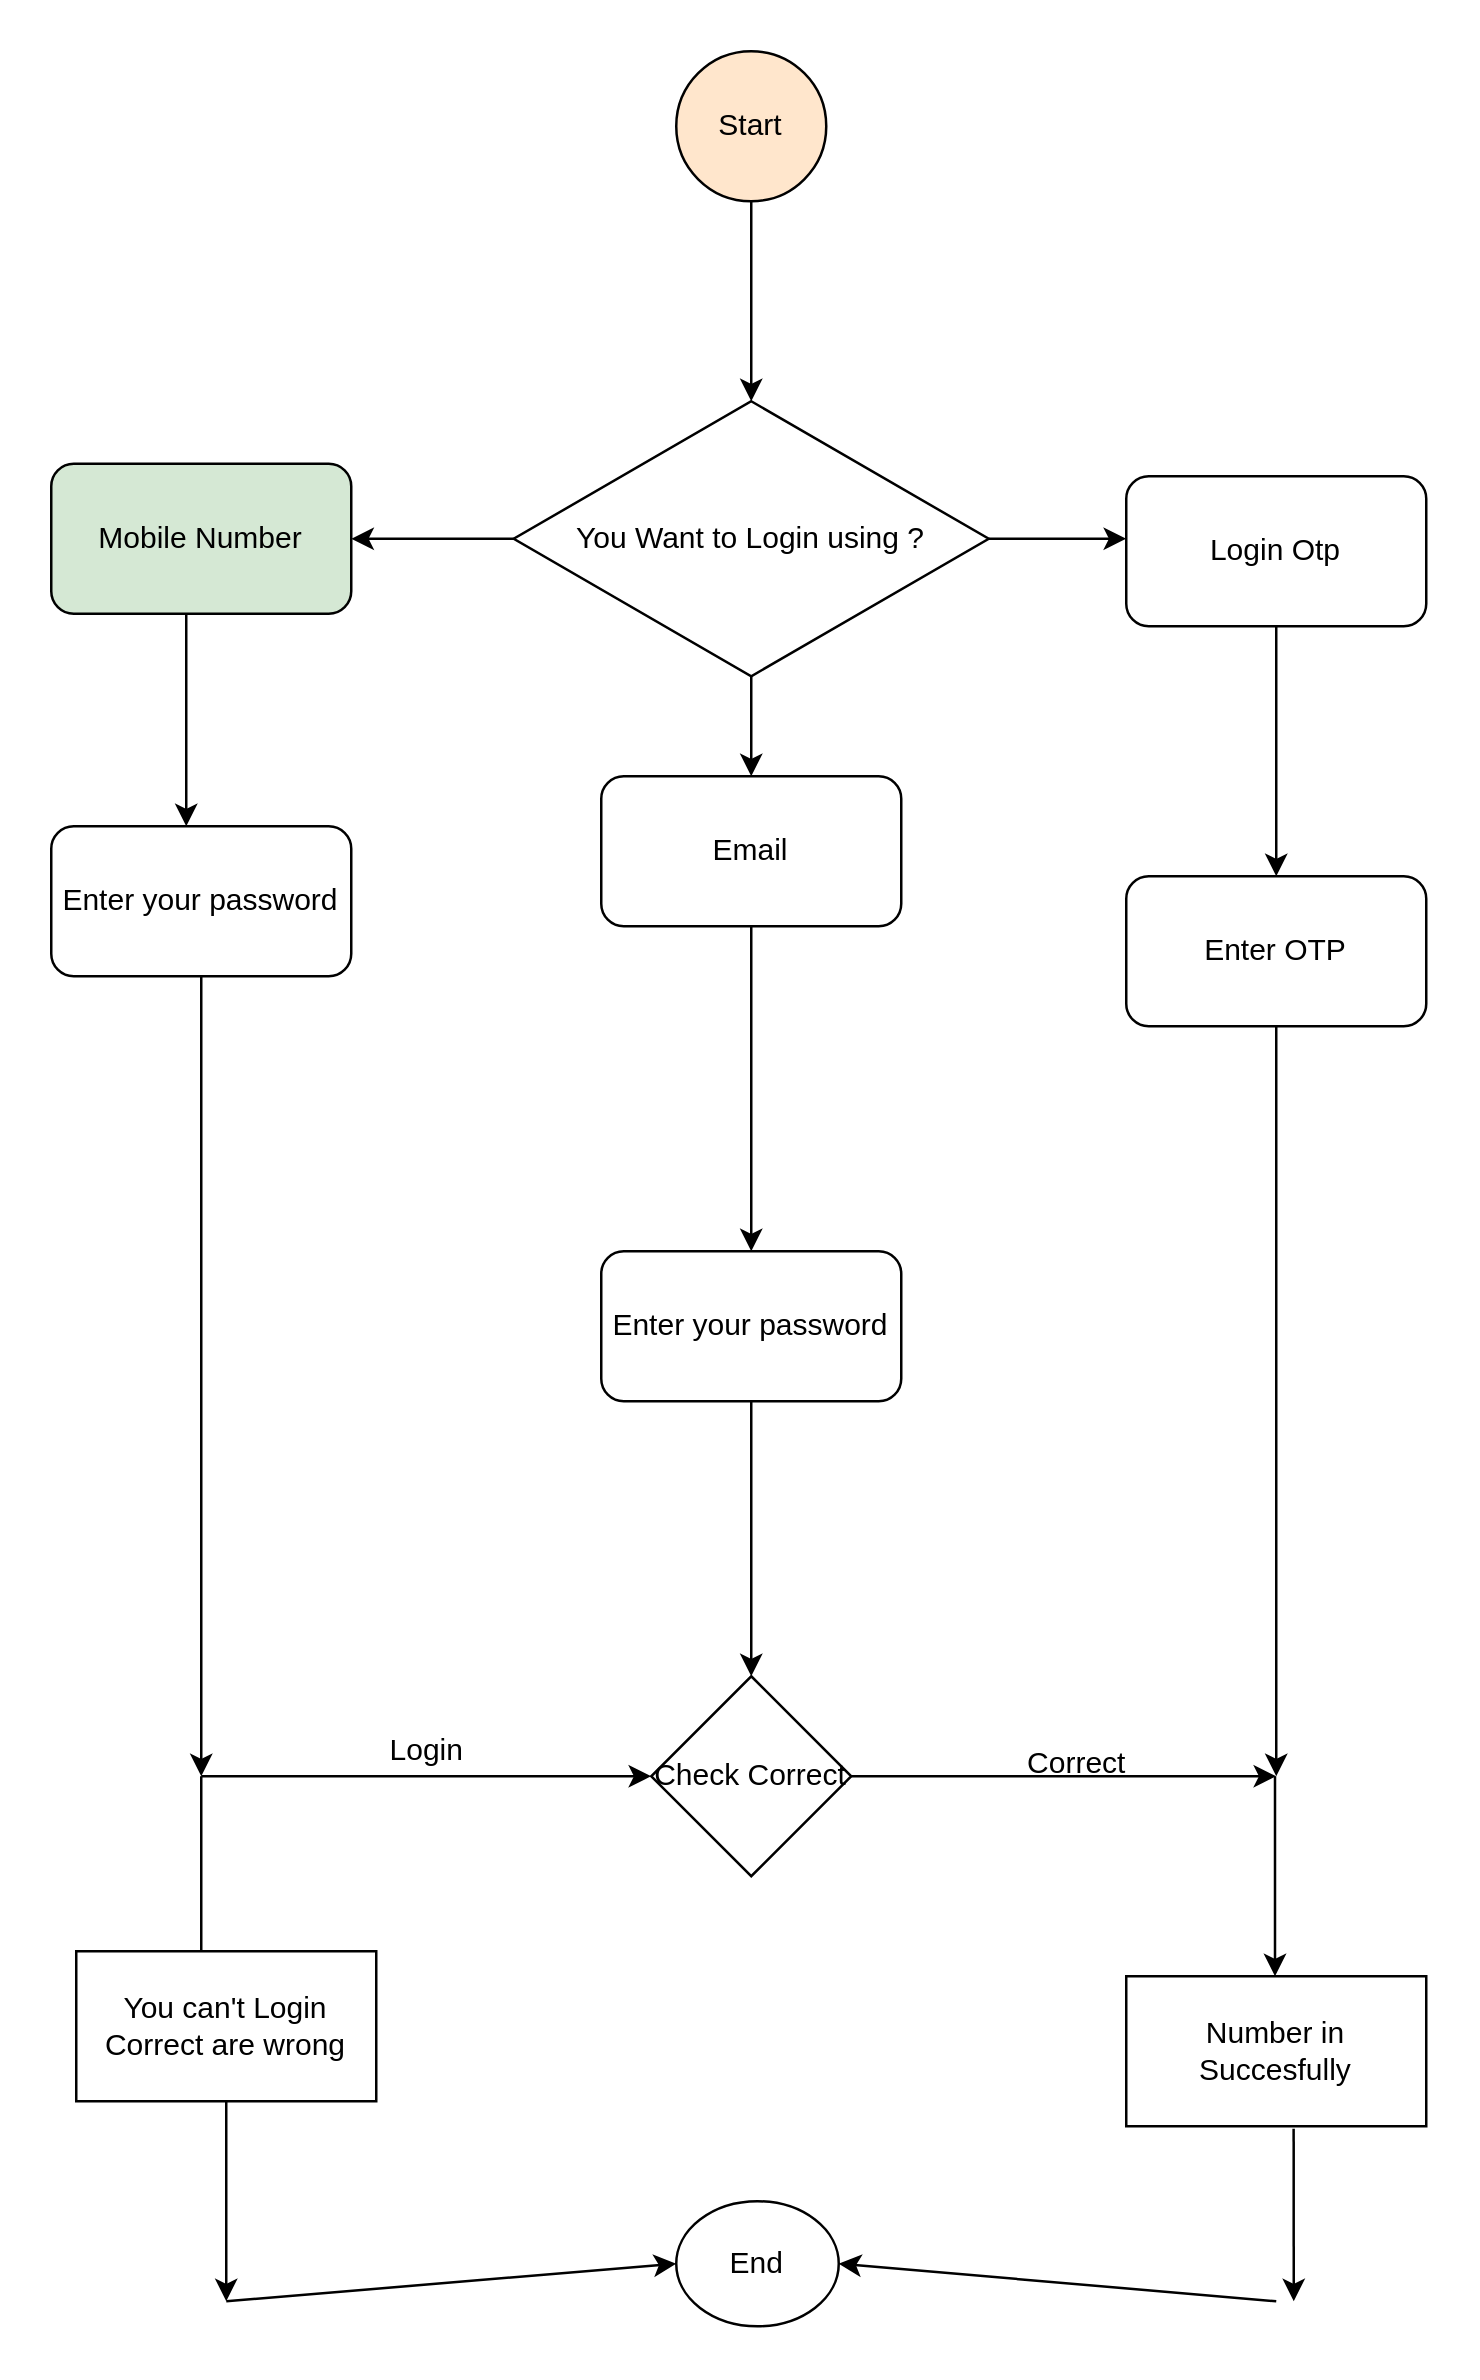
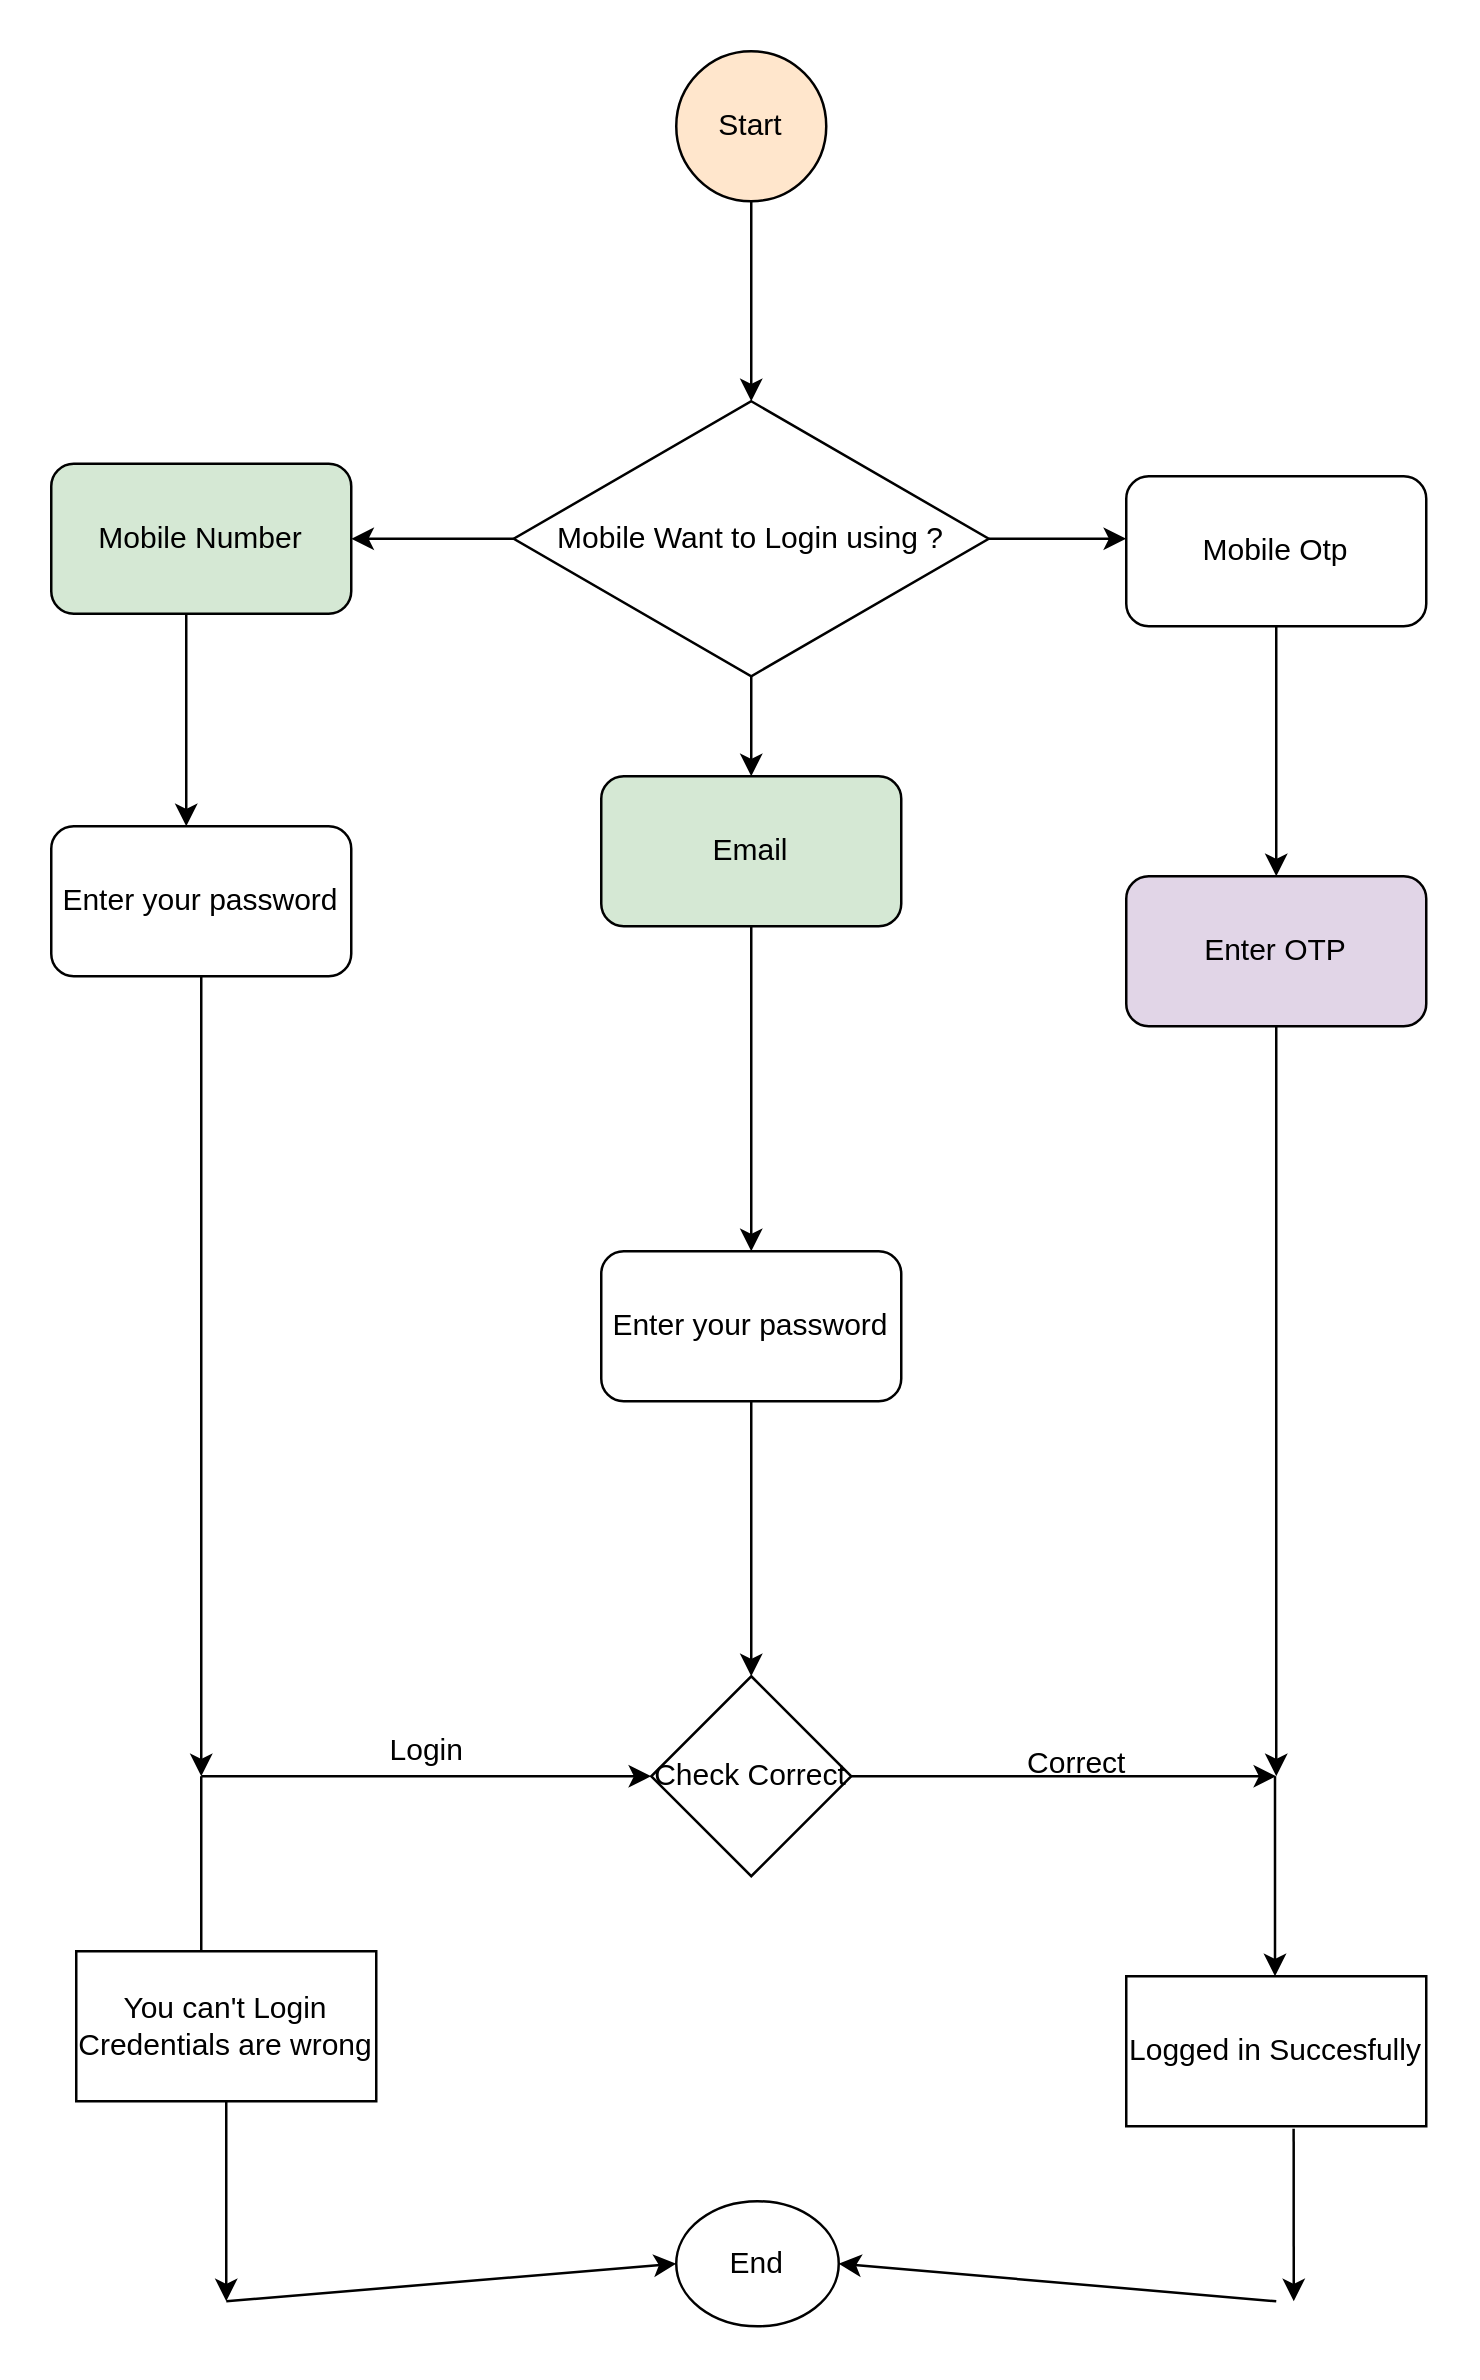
node "You Want to Login using ?": label "You Want to Login using ?" -> "Mobile Want to Login using ?"
node "Login Otp": label "Login Otp" -> "Mobile Otp"
node "Email": fillcolor #ffffff -> #d5e8d4
node "Enter OTP": fillcolor #ffffff -> #e1d5e7
node "You can't Login Correct are wrong": label "You can't Login Correct are wrong" -> "You can't Login Credentials are wrong"
node "Number in Succesfully": label "Number in Succesfully" -> "Logged in Succesfully"
